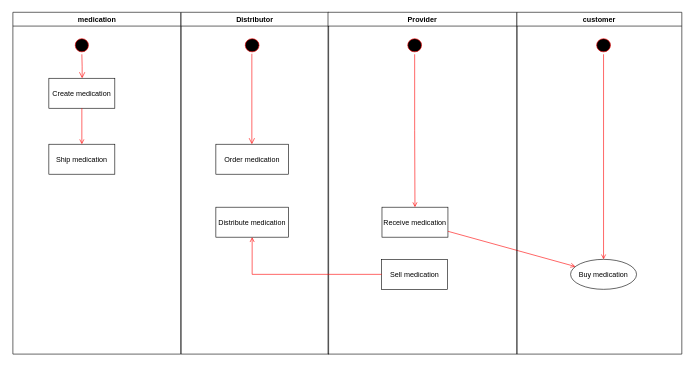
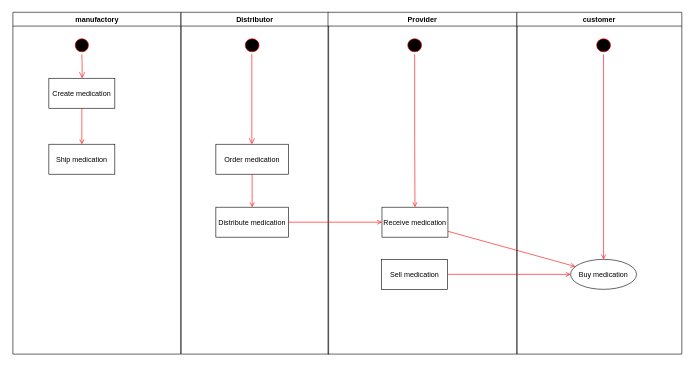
node "medication": label "medication" -> "manufactory"
edge "Order medication" -> "Distribute medication": added
edge "Distribute medication" -> "Receive medication": added
edge "Sell medication" -> "Distribute medication": now "Sell medication" -> "Buy medication"
